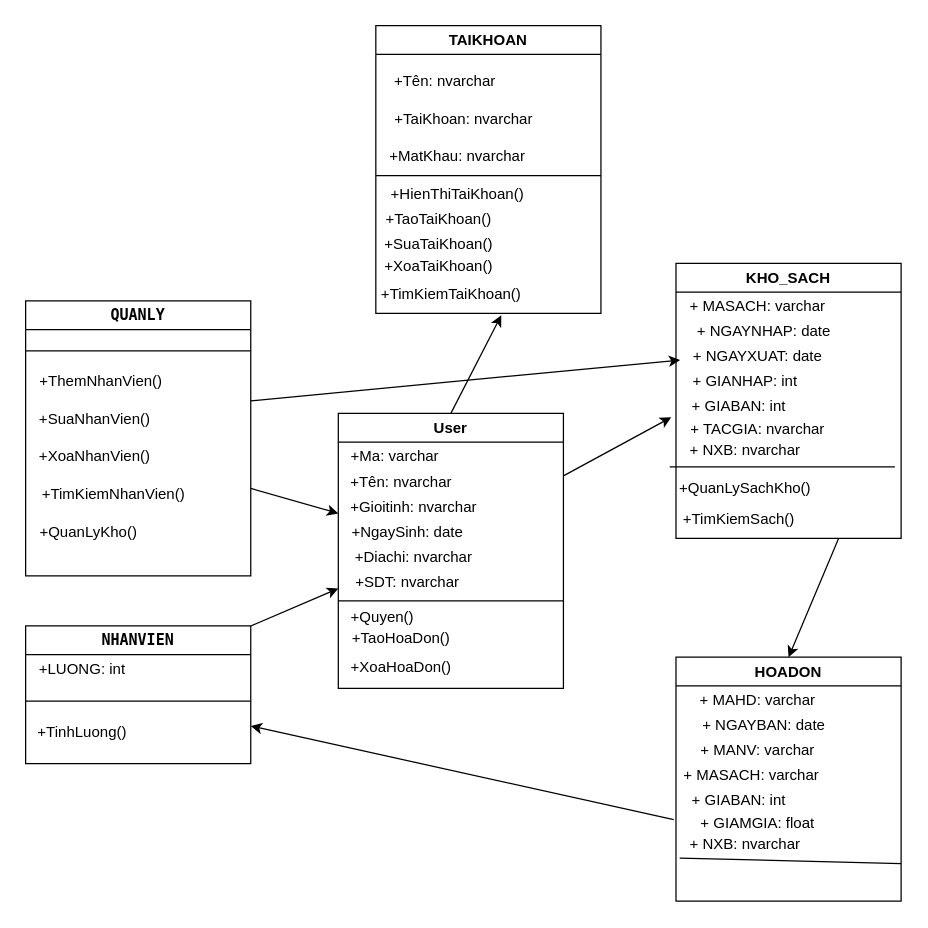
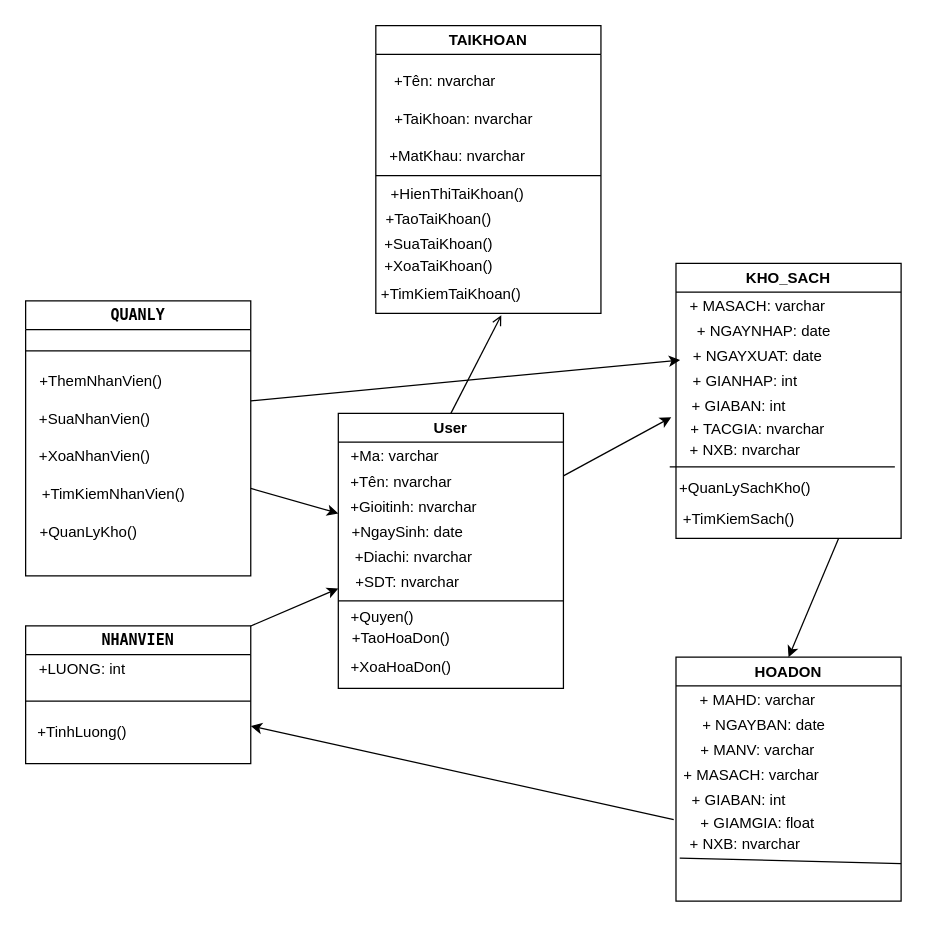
edge "User" -> "+TimKiemTaiKhoan()": arrowhead classic -> open
